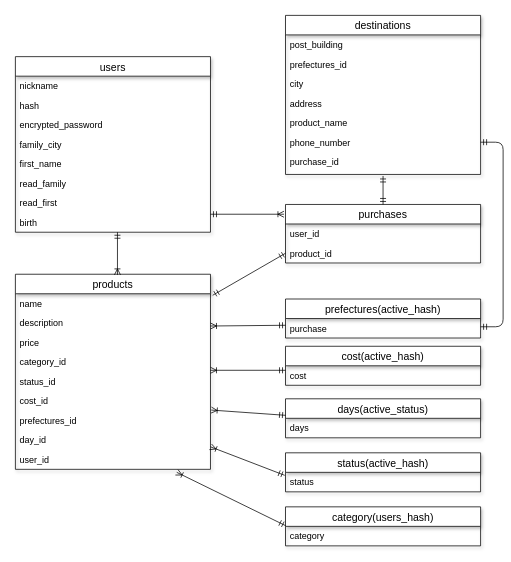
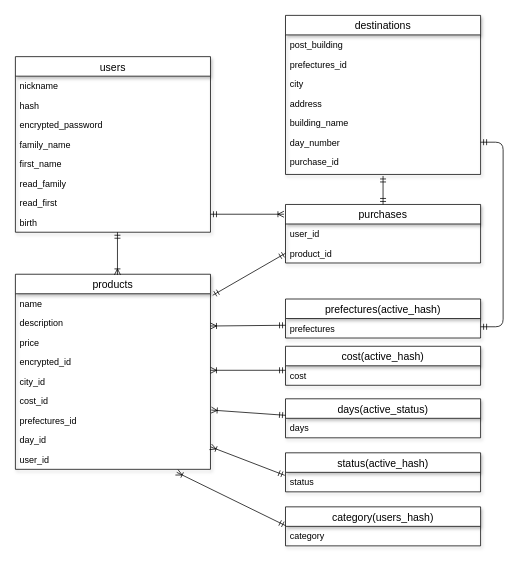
node "product_name": label "product_name" -> "building_name"
node "phone_number": label "phone_number" -> "day_number"
node "family_city": label "family_city" -> "family_name"
node "purchase": label "purchase" -> "prefectures"
node "category_id": label "category_id" -> "encrypted_id"
node "status_id": label "status_id" -> "city_id"
